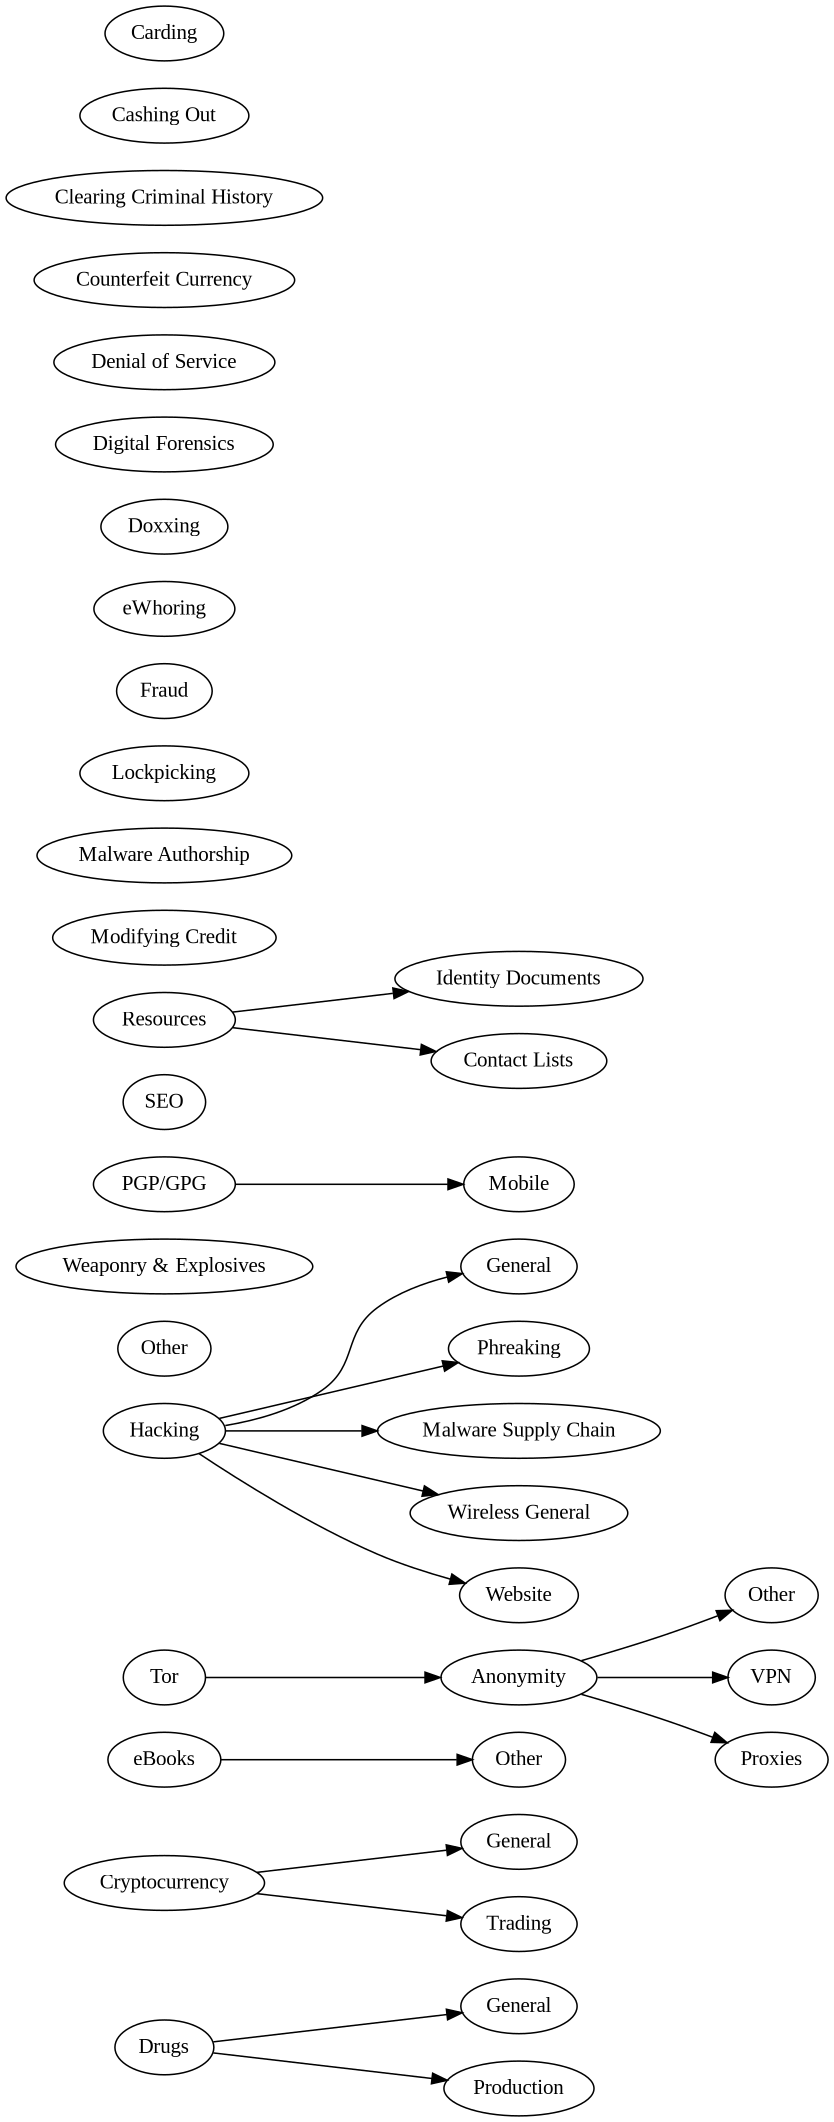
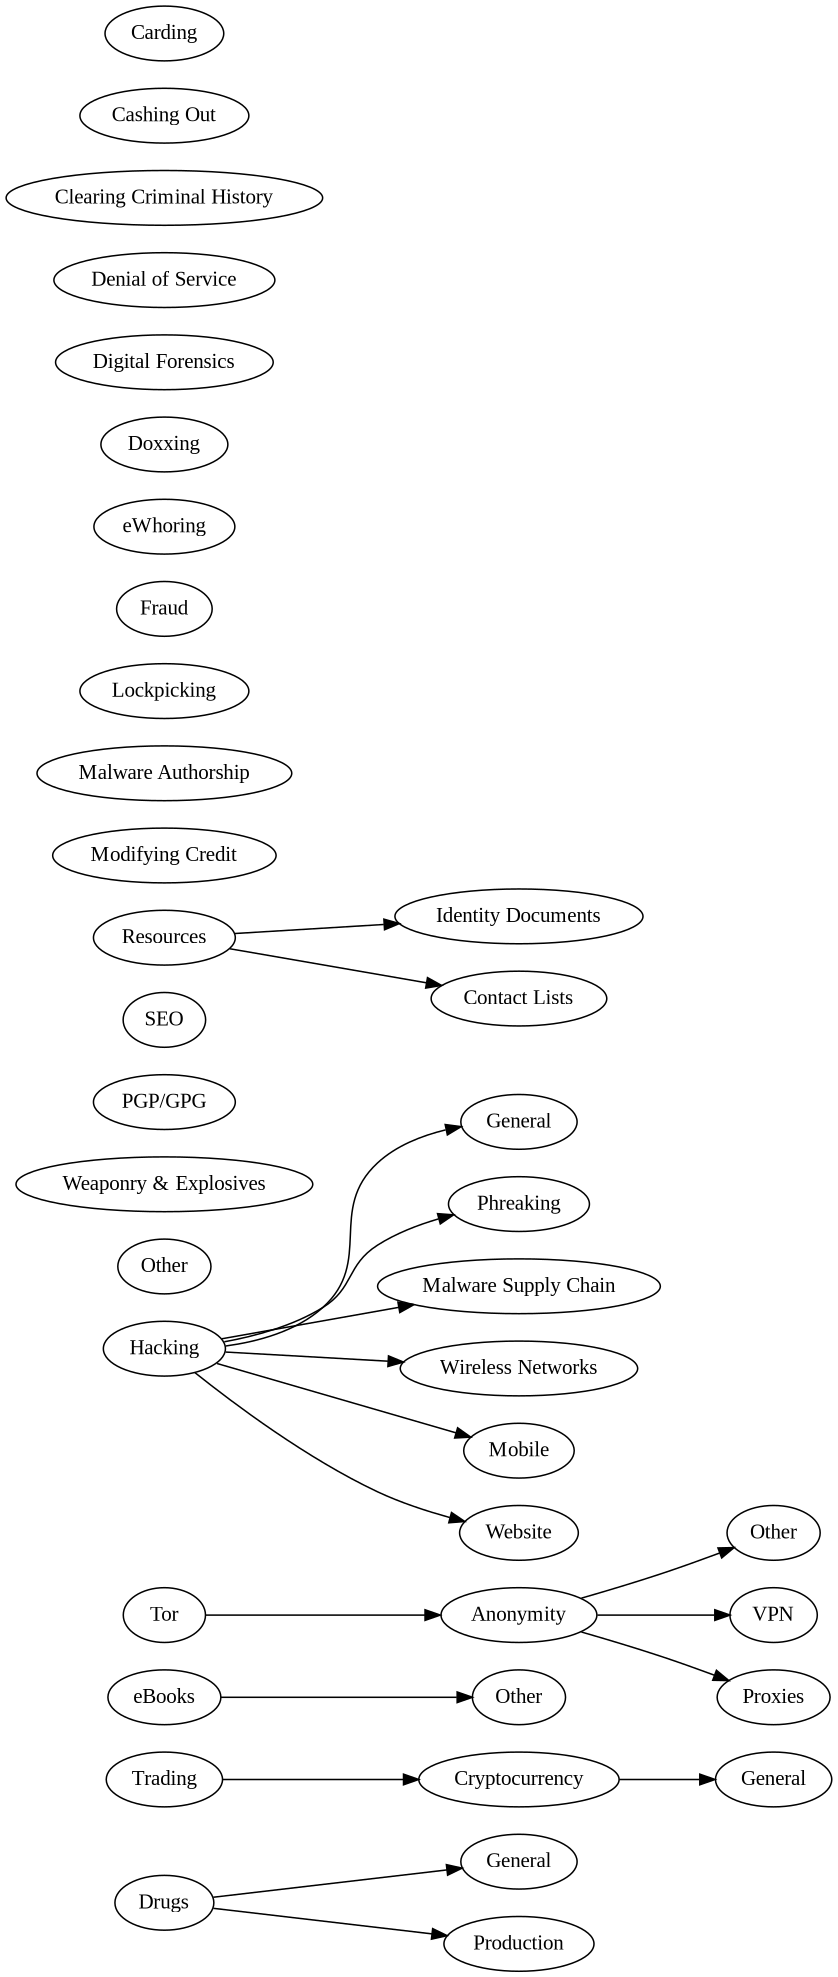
node "Counterfeit Currency": removed
edge "PGP/GPG" -> "Mobile": now "Hacking" -> "Mobile"
node "Wireless General": label "Wireless General" -> "Wireless Networks"
edge "Cryptocurrency" -> "Trading": reversed
